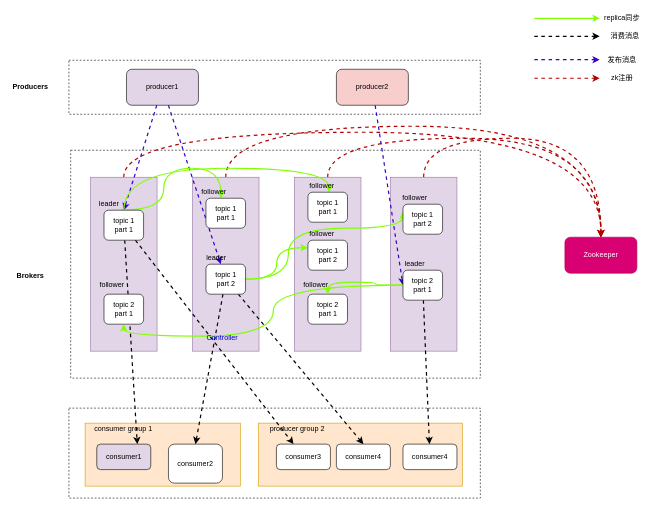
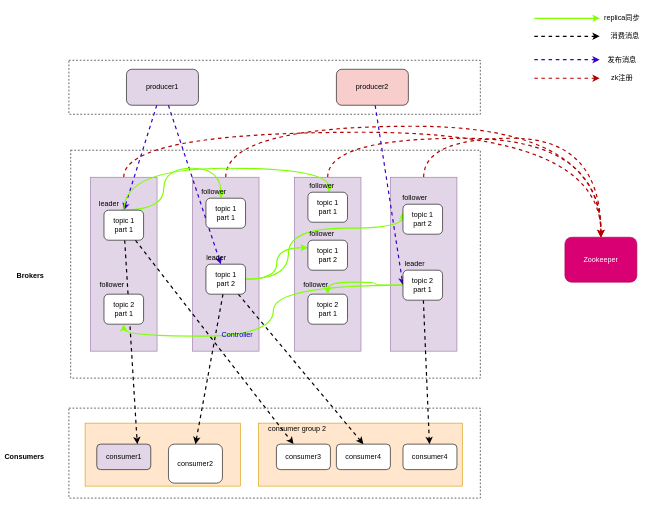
node "Producers": removed
node "Zookeeper": size 72x36 -> 72x45
node "Controller": moved (222, 338) -> (237, 335)
node "consumer group 1": removed
node "producer group 2": label "producer group 2" -> "consumer group 2"
node "Consumers": added
